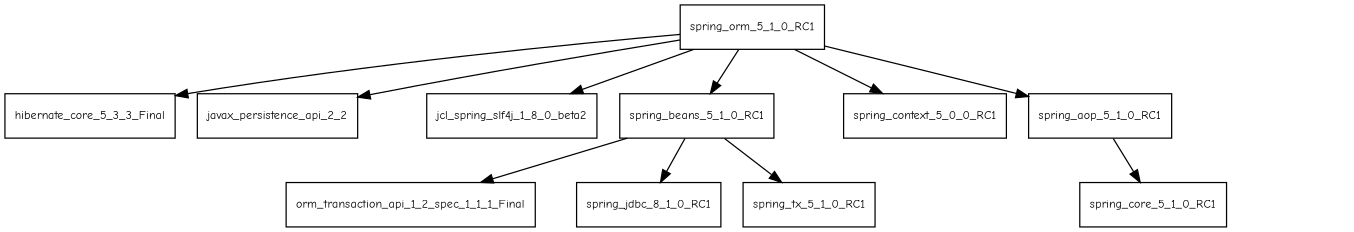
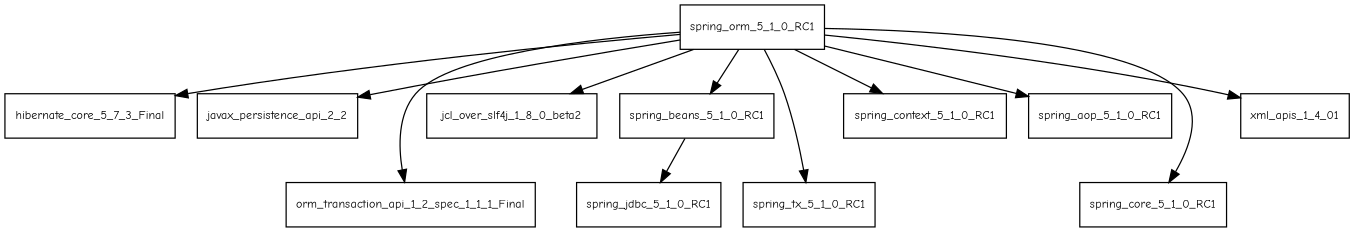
node "hibernate_core_5_3_3_Final": label "hibernate_core_5_3_3_Final" -> "hibernate_core_5_7_3_Final"
node "jcl_spring_slf4j_1_8_0_beta2": label "jcl_spring_slf4j_1_8_0_beta2" -> "jcl_over_slf4j_1_8_0_beta2"
node "spring_context_5_0_0_RC1": label "spring_context_5_0_0_RC1" -> "spring_context_5_1_0_RC1"
node "xml_apis_1_4_01": added
edge "spring_aop_5_1_0_RC1" -> "spring_core_5_1_0_RC1": now "spring_orm_5_1_0_RC1" -> "spring_core_5_1_0_RC1"
edge "spring_beans_5_1_0_RC1" -> "spring_tx_5_1_0_RC1": now "spring_orm_5_1_0_RC1" -> "spring_tx_5_1_0_RC1"
edge "spring_beans_5_1_0_RC1" -> "orm_transaction_api_1_2_spec_1_1_1_Final": now "spring_orm_5_1_0_RC1" -> "orm_transaction_api_1_2_spec_1_1_1_Final"
node "spring_jdbc_8_1_0_RC1": label "spring_jdbc_8_1_0_RC1" -> "spring_jdbc_5_1_0_RC1"
